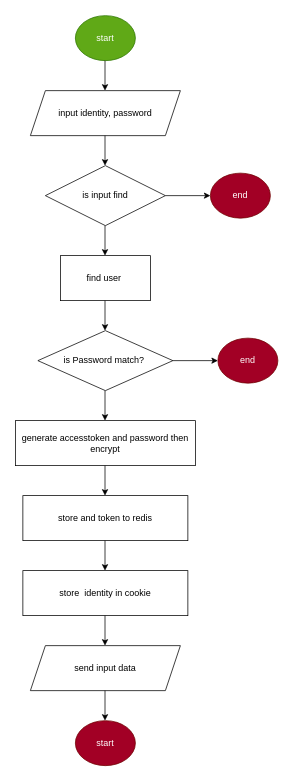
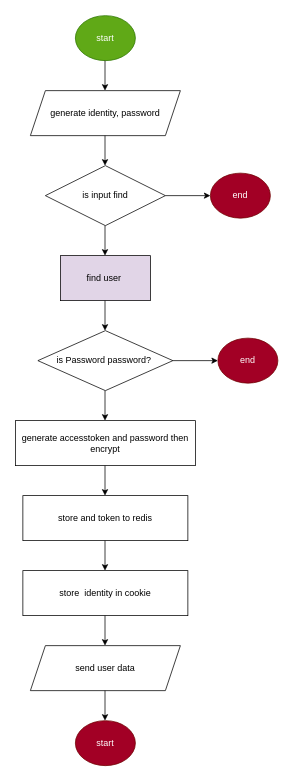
node "input identity, password": label "input identity, password" -> "generate identity, password"
node "find user": fillcolor #ffffff -> #e1d5e7
node "is Password match?": label "is Password match?" -> "is Password password?"
node "send input data": label "send input data" -> "send user data"
